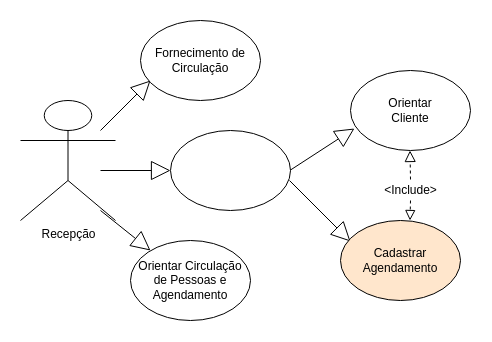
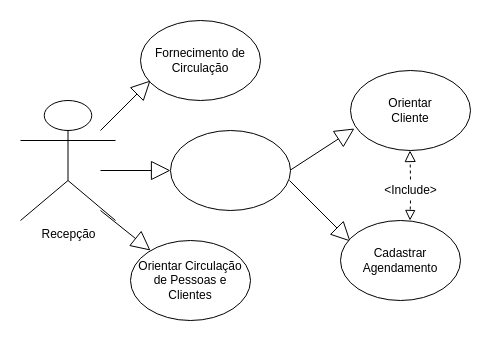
node "Cadastrar Agendamento": fillcolor #ffe6cc -> #ffffff
node "Orientar Circulação de Pessoas e Agendamento": label "Orientar Circulação de Pessoas e Agendamento" -> "Orientar Circulação de Pessoas e Clientes"
